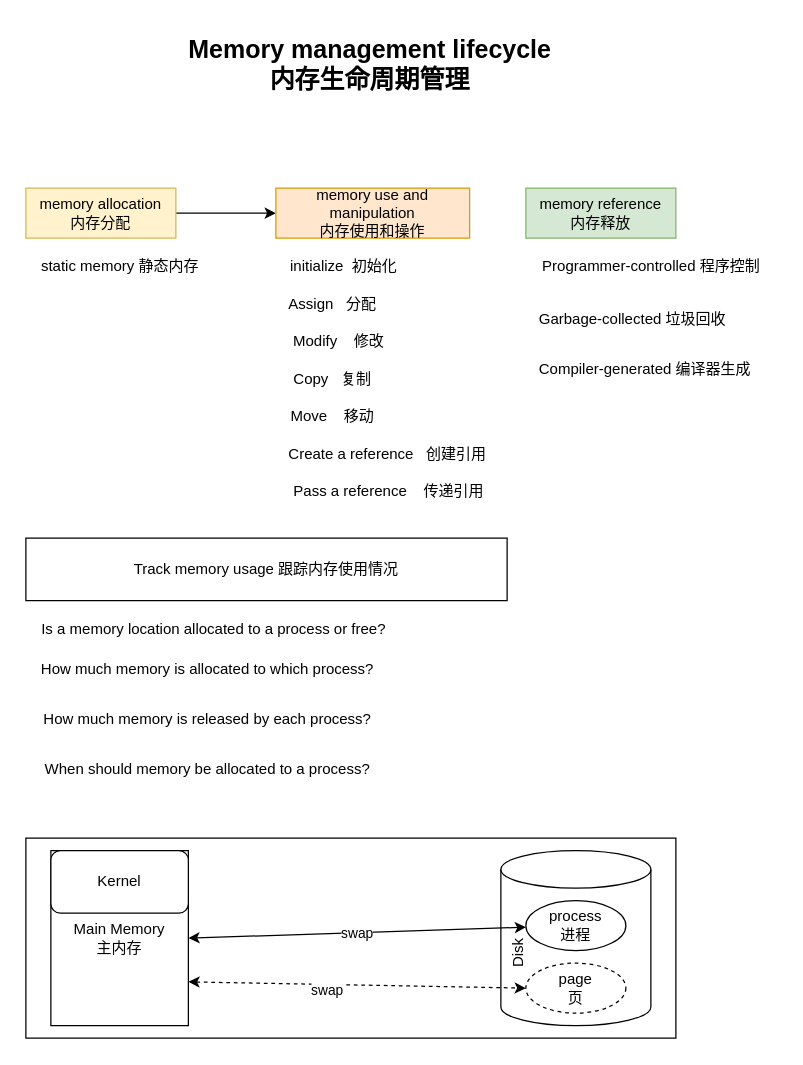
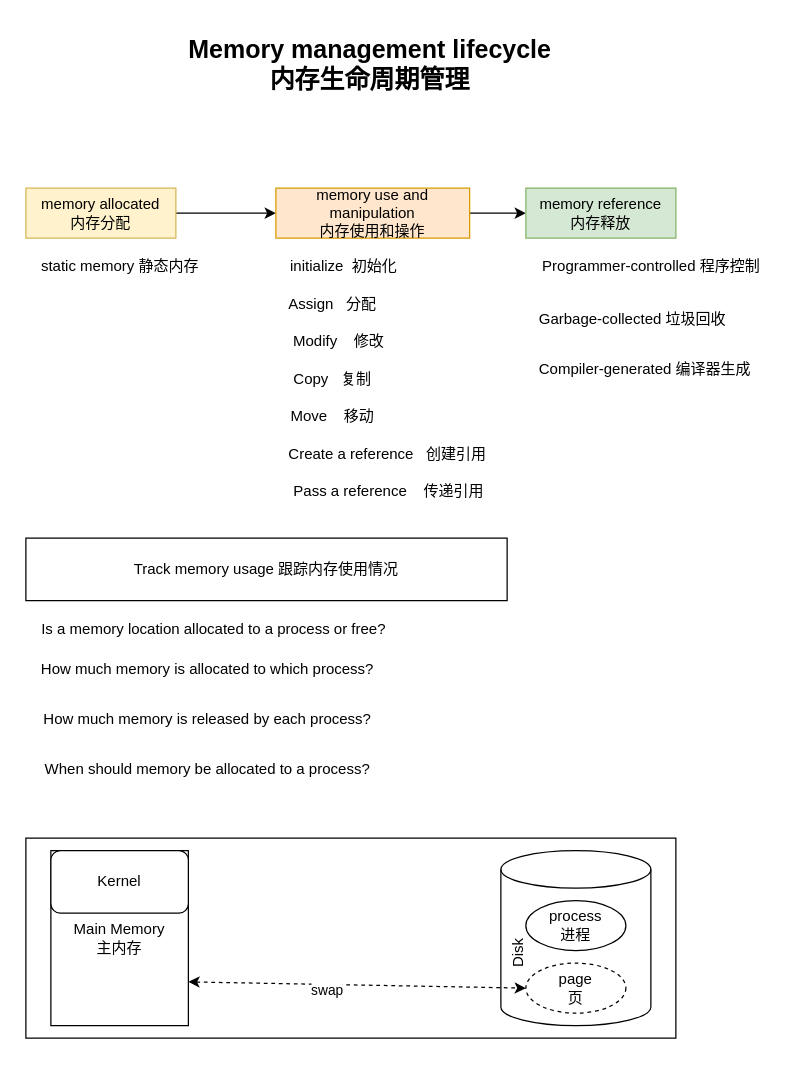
node "memory allocation 内存分配": label "memory allocation 内存分配" -> "memory allocated 内存分配"
edge "memory use and manipulation 内存使用和操作" -> "memory reference 内存释放": added
edge "process 进程" -- "Main Memory 主内存": removed, label "swap"
